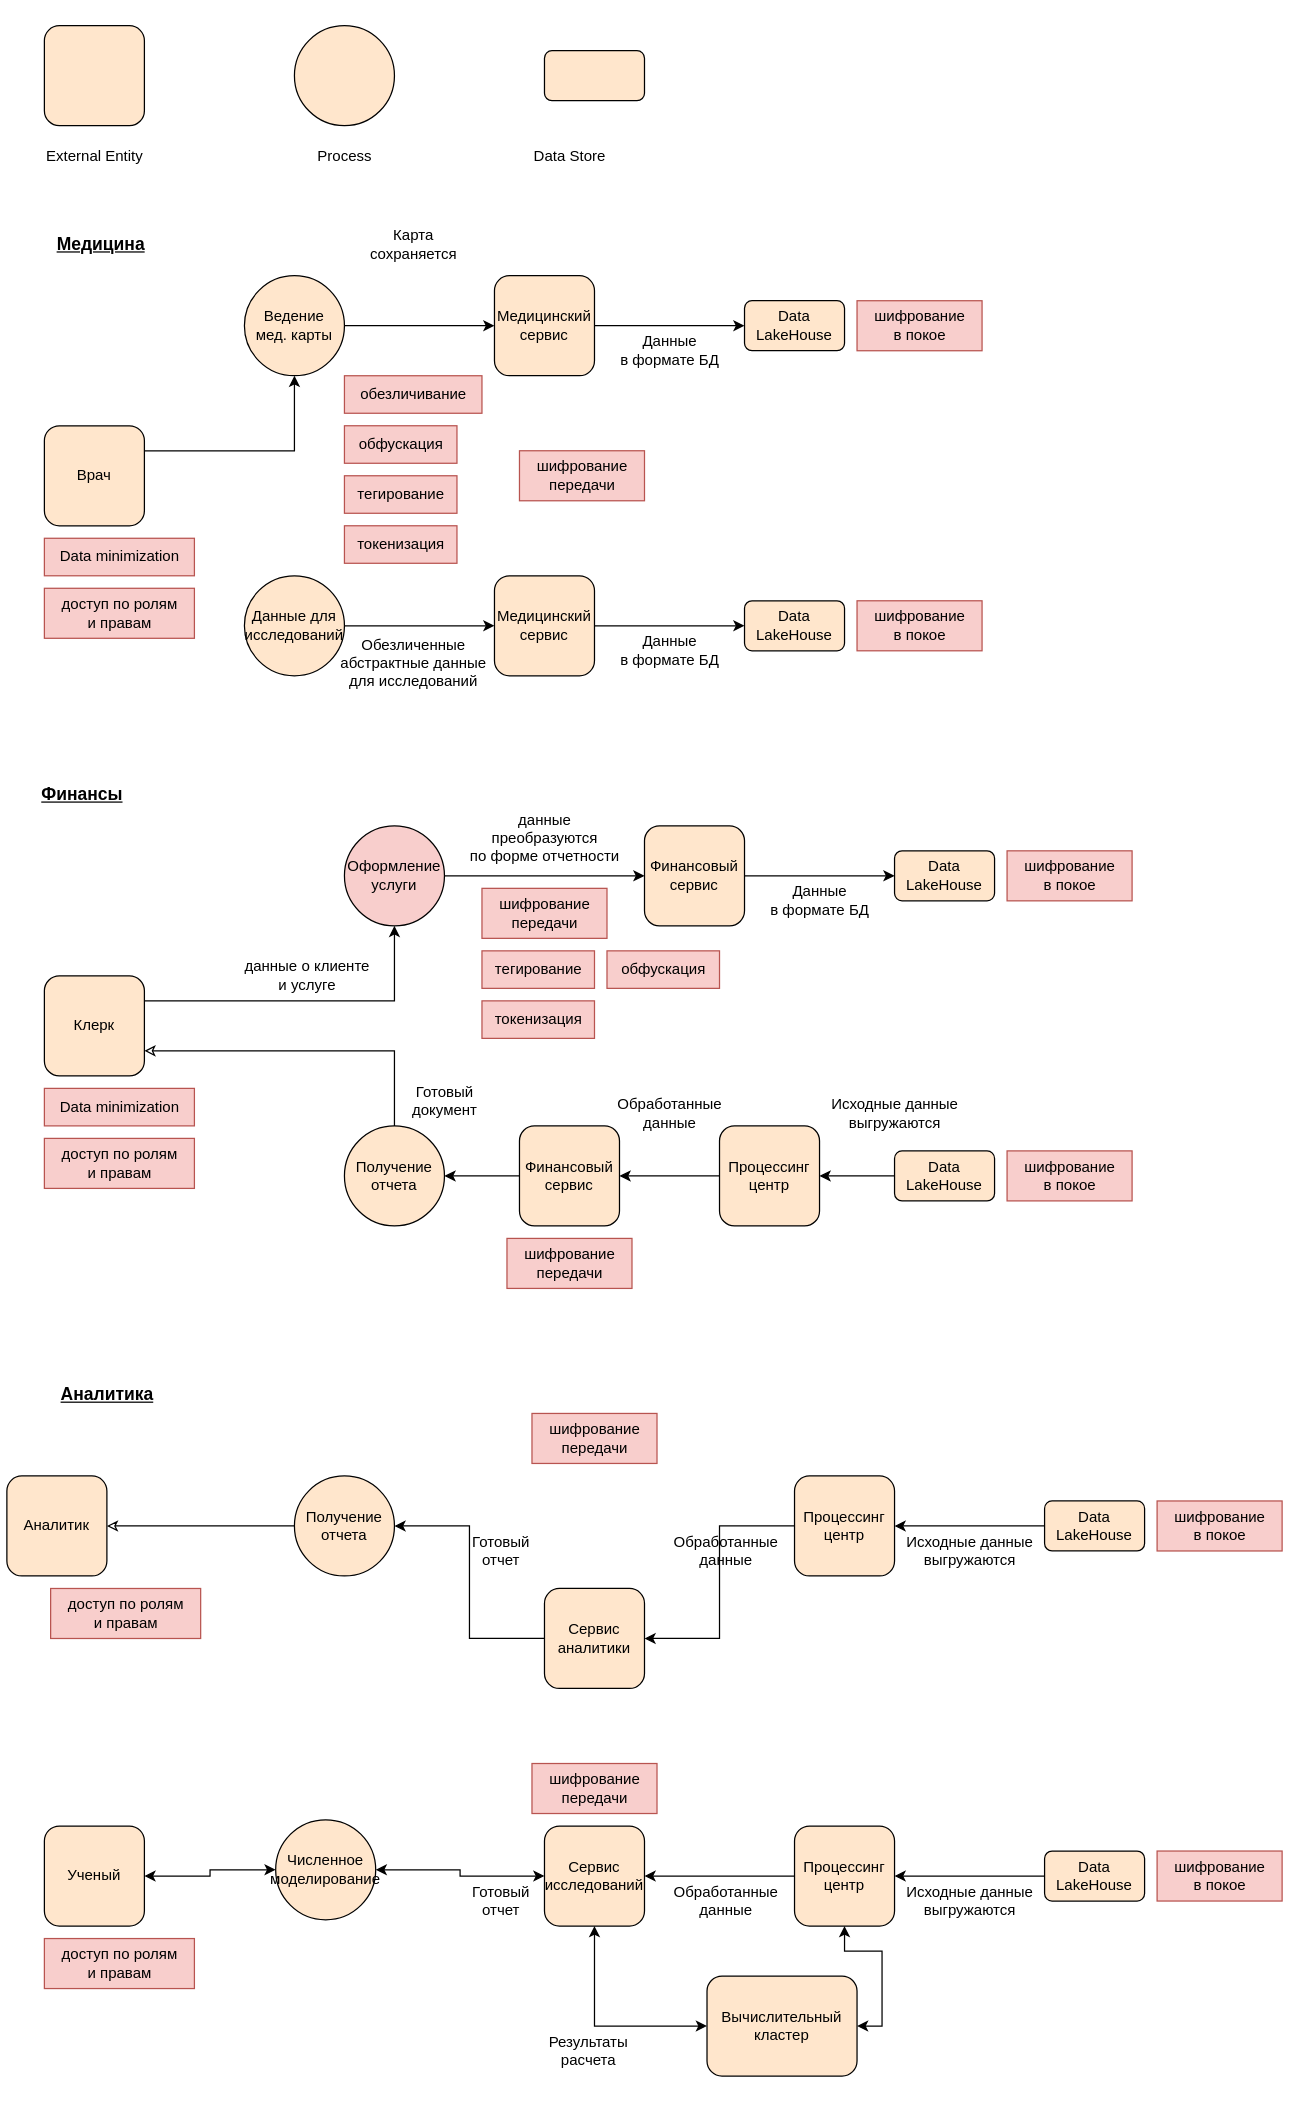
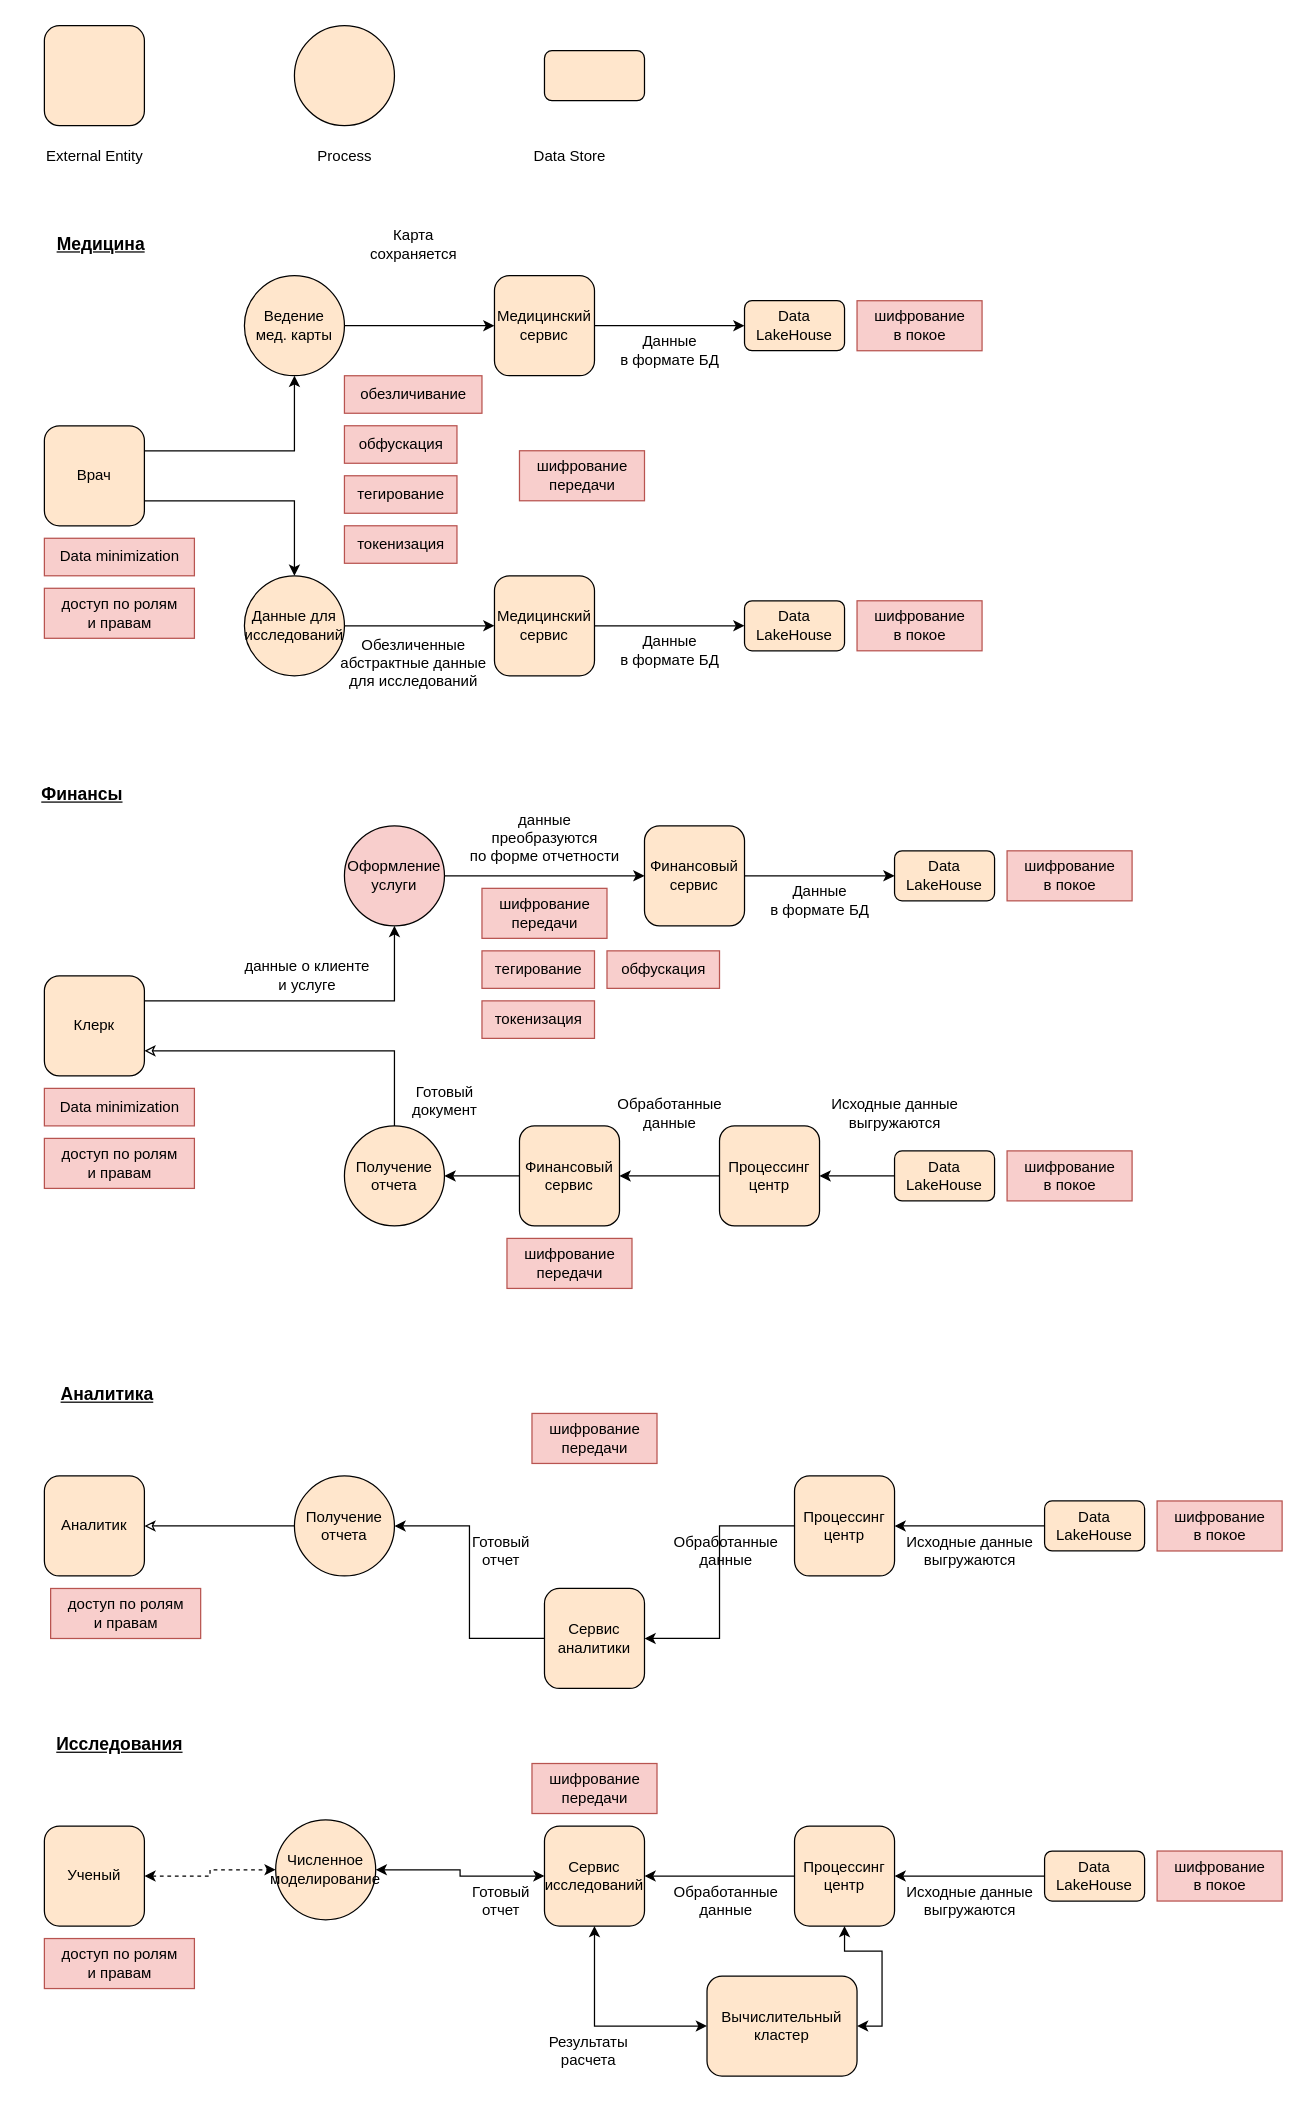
edge "Врач" -> "Данные для исследований": added
node "Аналитик": moved (57, 1526) -> (94, 1526)
node "Исследования": added
edge "Численное моделирование" -- "Ученый": style solid -> dashed
